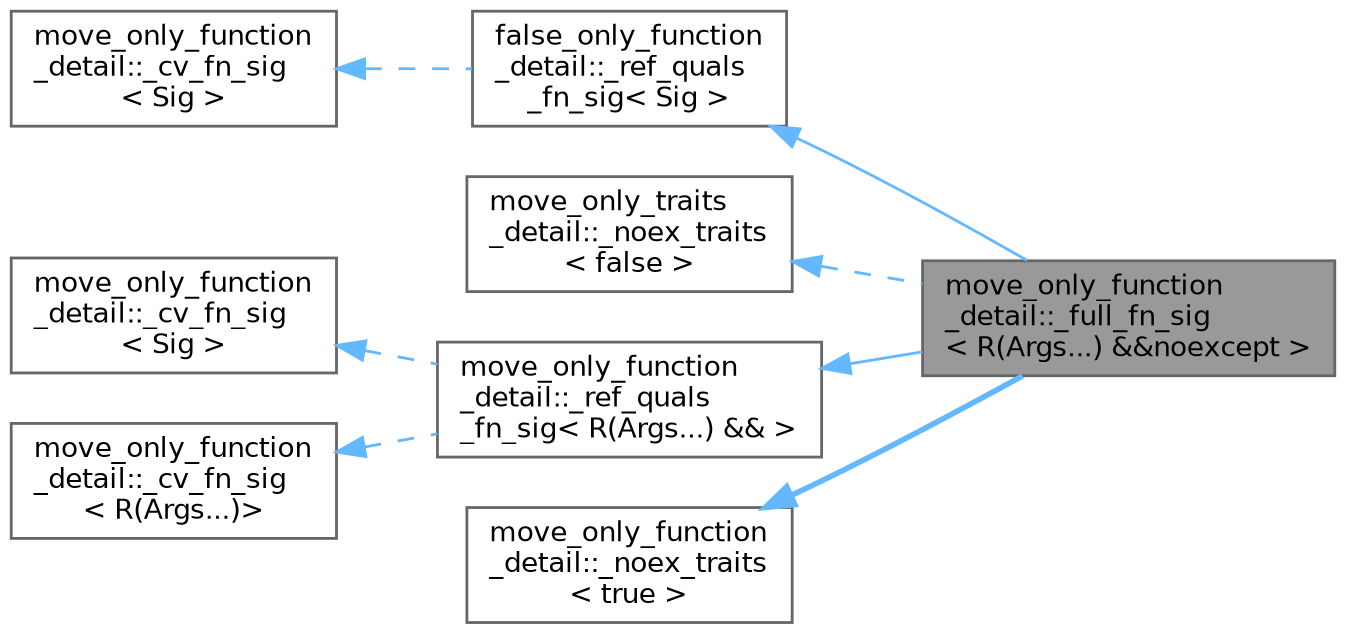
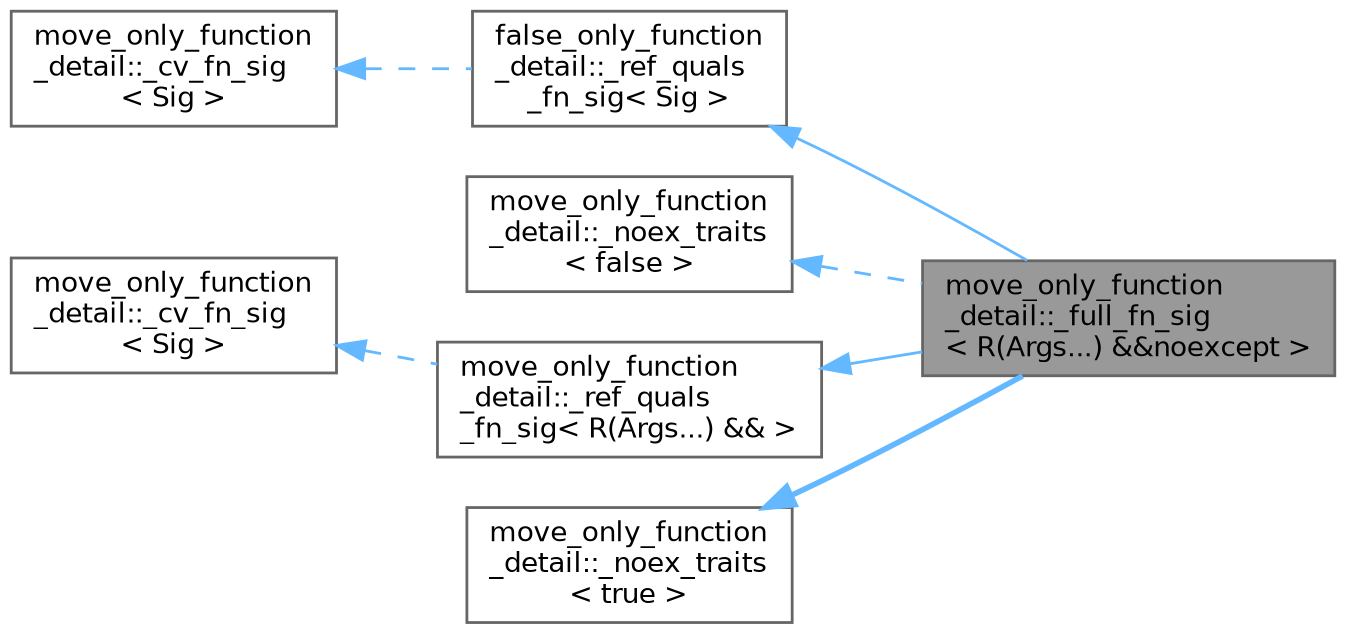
node "move_only_traits _detail::_noex_traits < false >": label "move_only_traits _detail::_noex_traits < false >" -> "move_only_function _detail::_noex_traits < false >"
node "move_only_function _detail::_cv_fn_sig < R(Args...)>": removed
